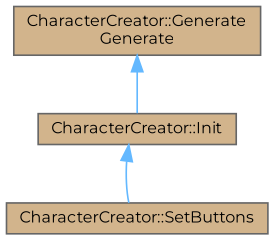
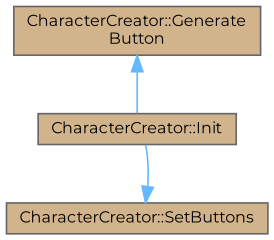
node "CharacterCreator::Generate Generate": label "CharacterCreator::Generate Generate" -> "CharacterCreator::Generate Button"
edge "CharacterCreator::SetButtons" -> "CharacterCreator::Init": reversed
